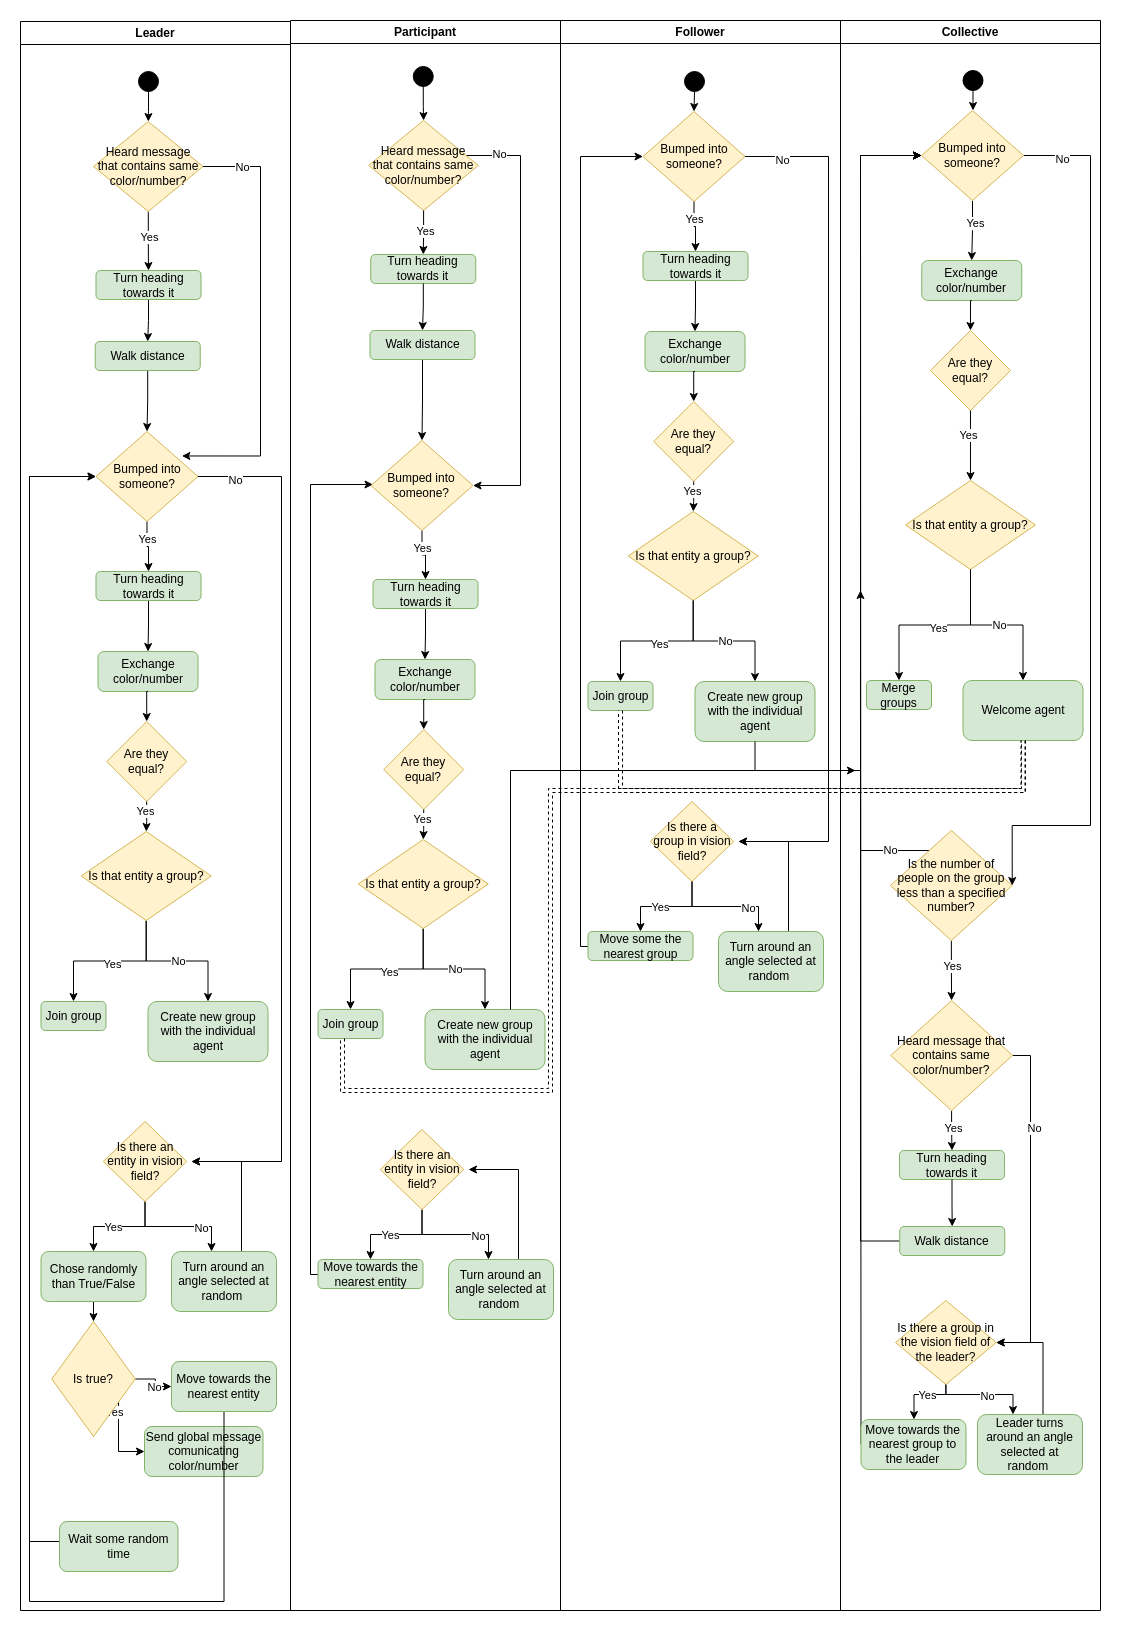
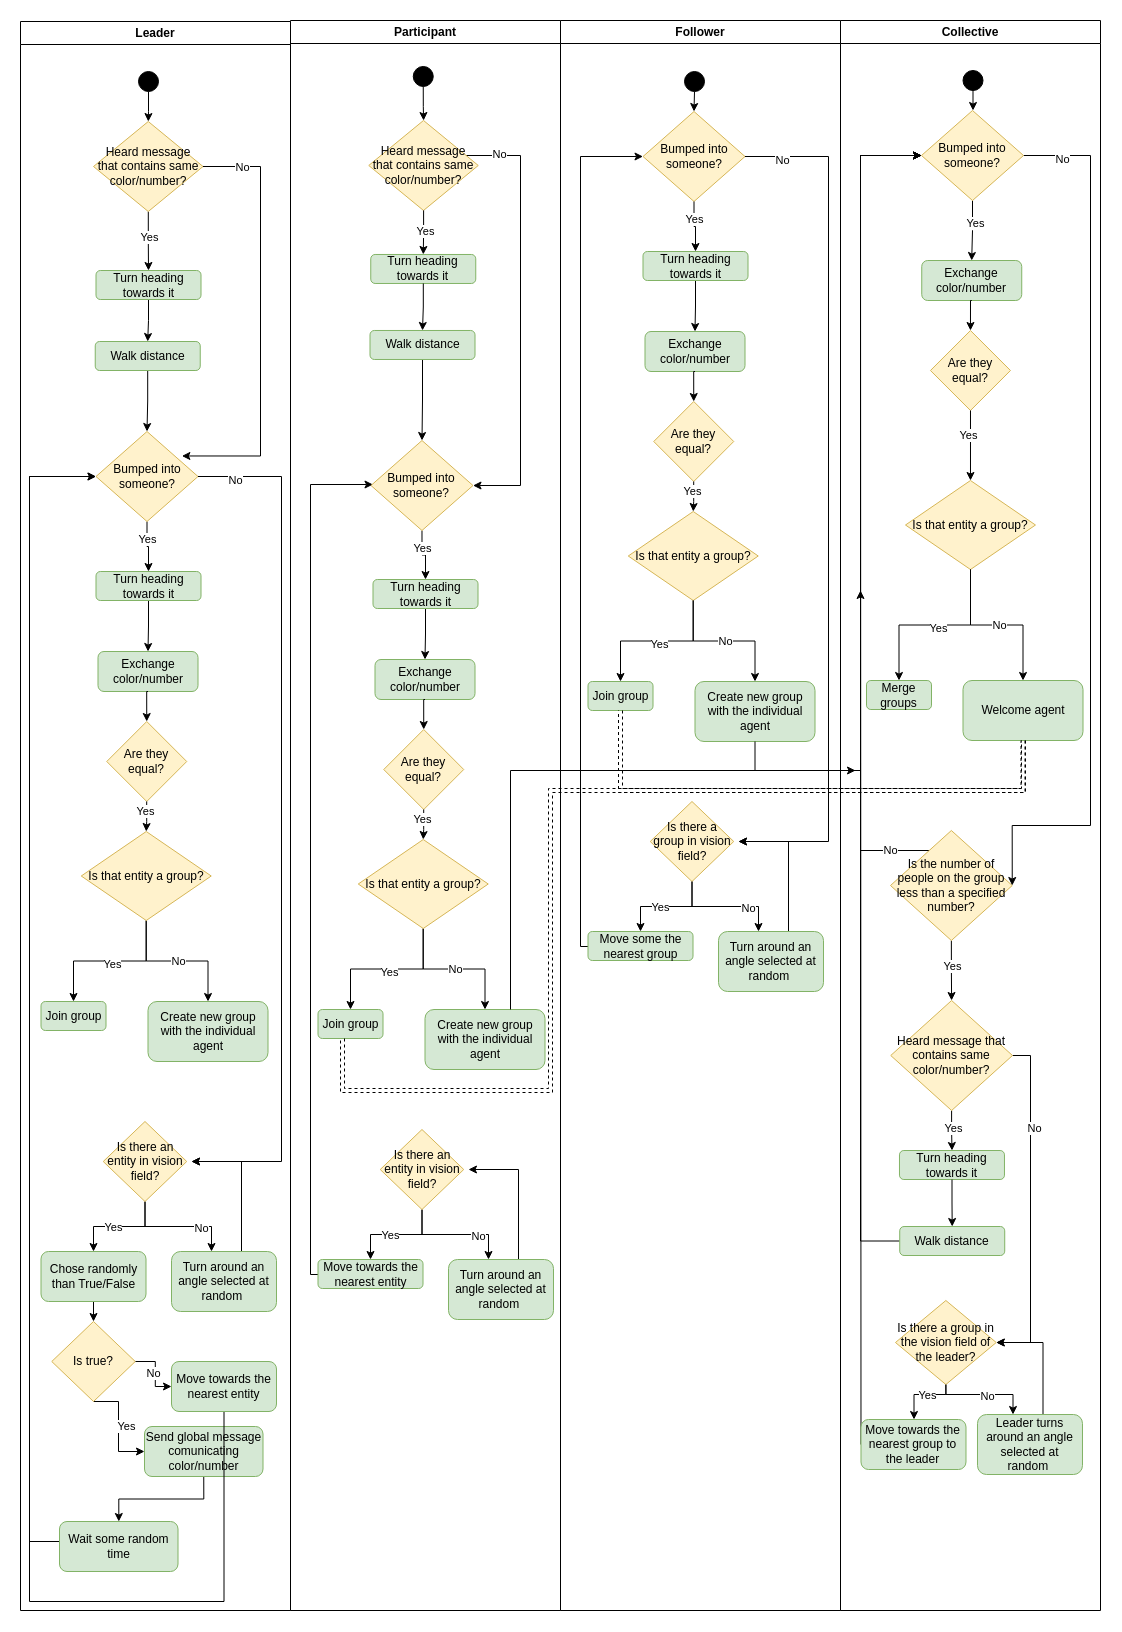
node "Is true?": size 84x115 -> 84x80
edge "Send global message comunicating color/number" -> "Wait some random time": added
